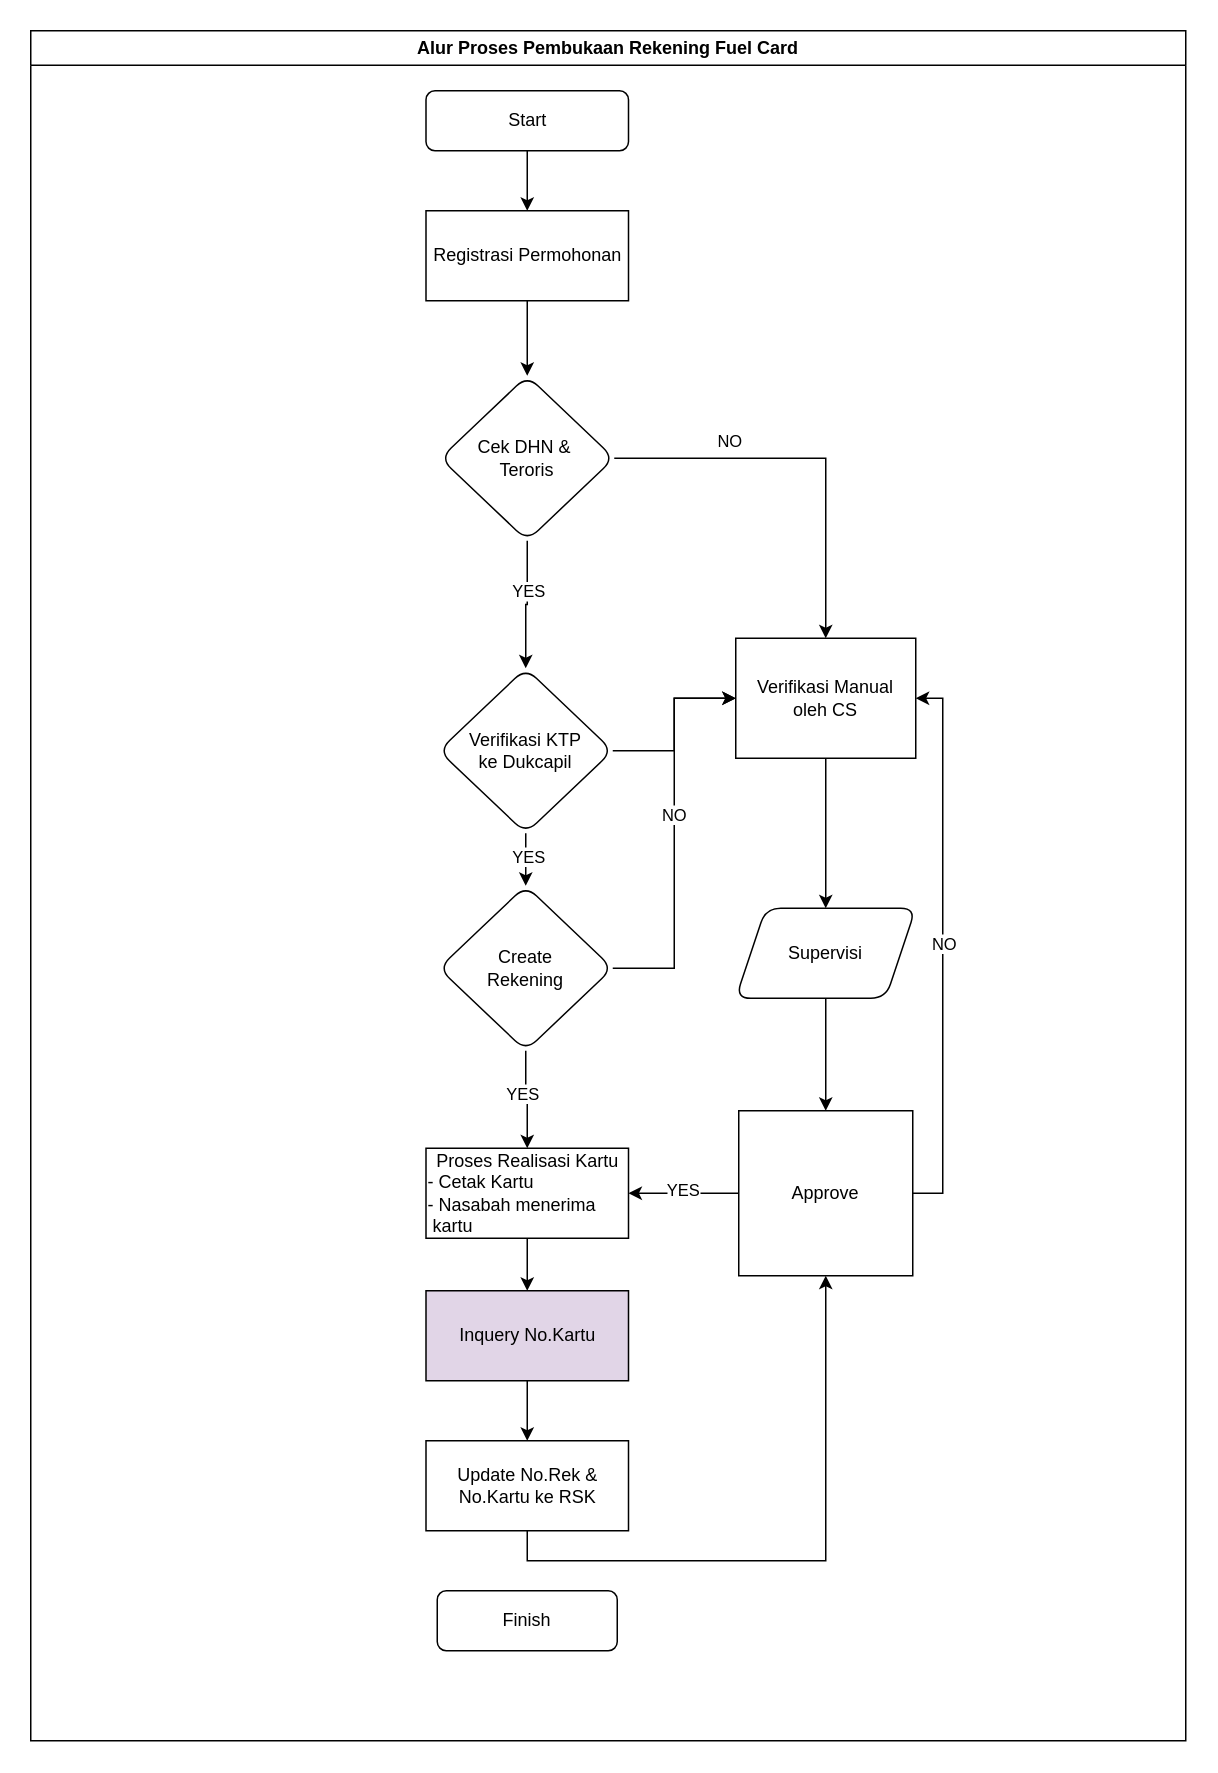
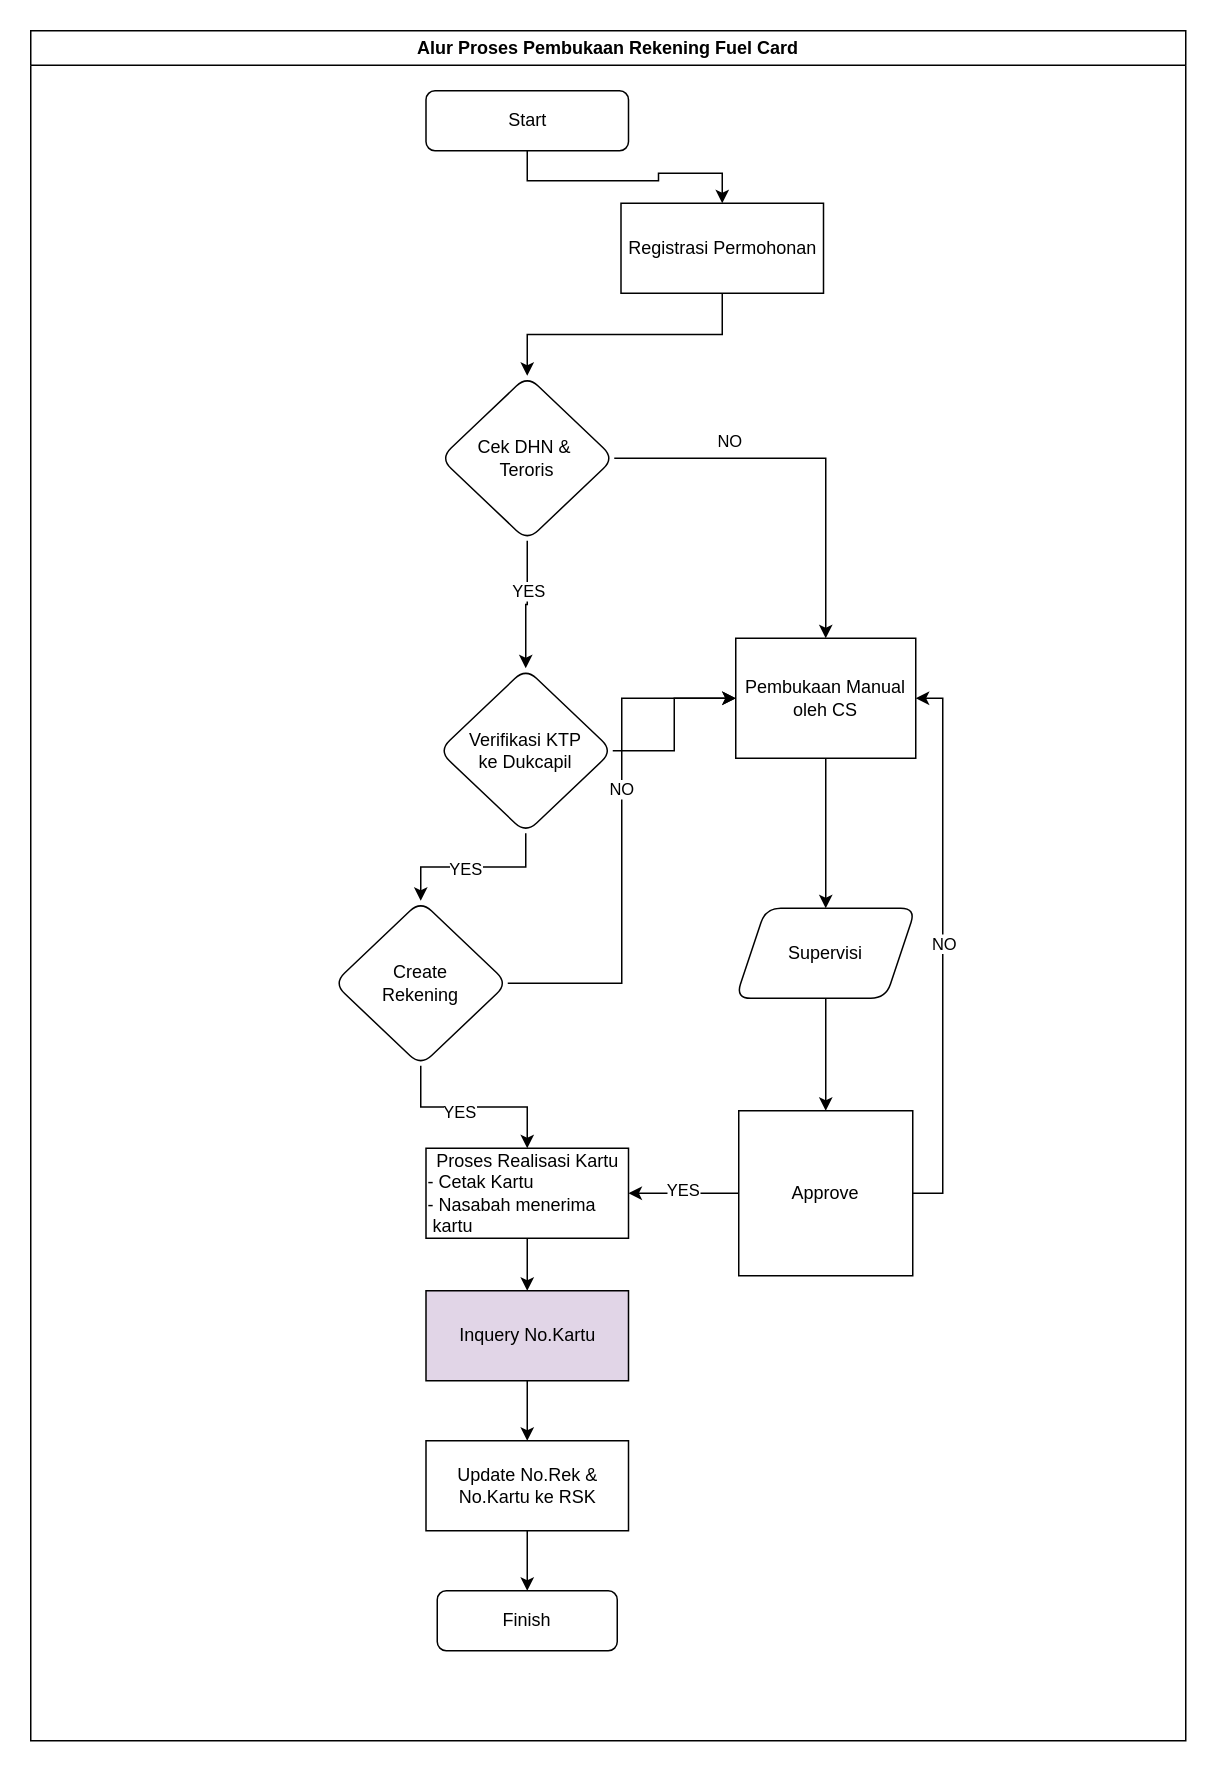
node "Registrasi Permohonan": moved (527, 256) -> (722, 248)
node "Verifikasi Manual oleh CS": label "Verifikasi Manual oleh CS" -> "Pembukaan Manual oleh CS"
node "Create Rekening": moved (526, 968) -> (421, 983)
edge "Update No.Rek & No.Kartu ke RSK" -> "Approve": now "Update No.Rek & No.Kartu ke RSK" -> "Finish"
